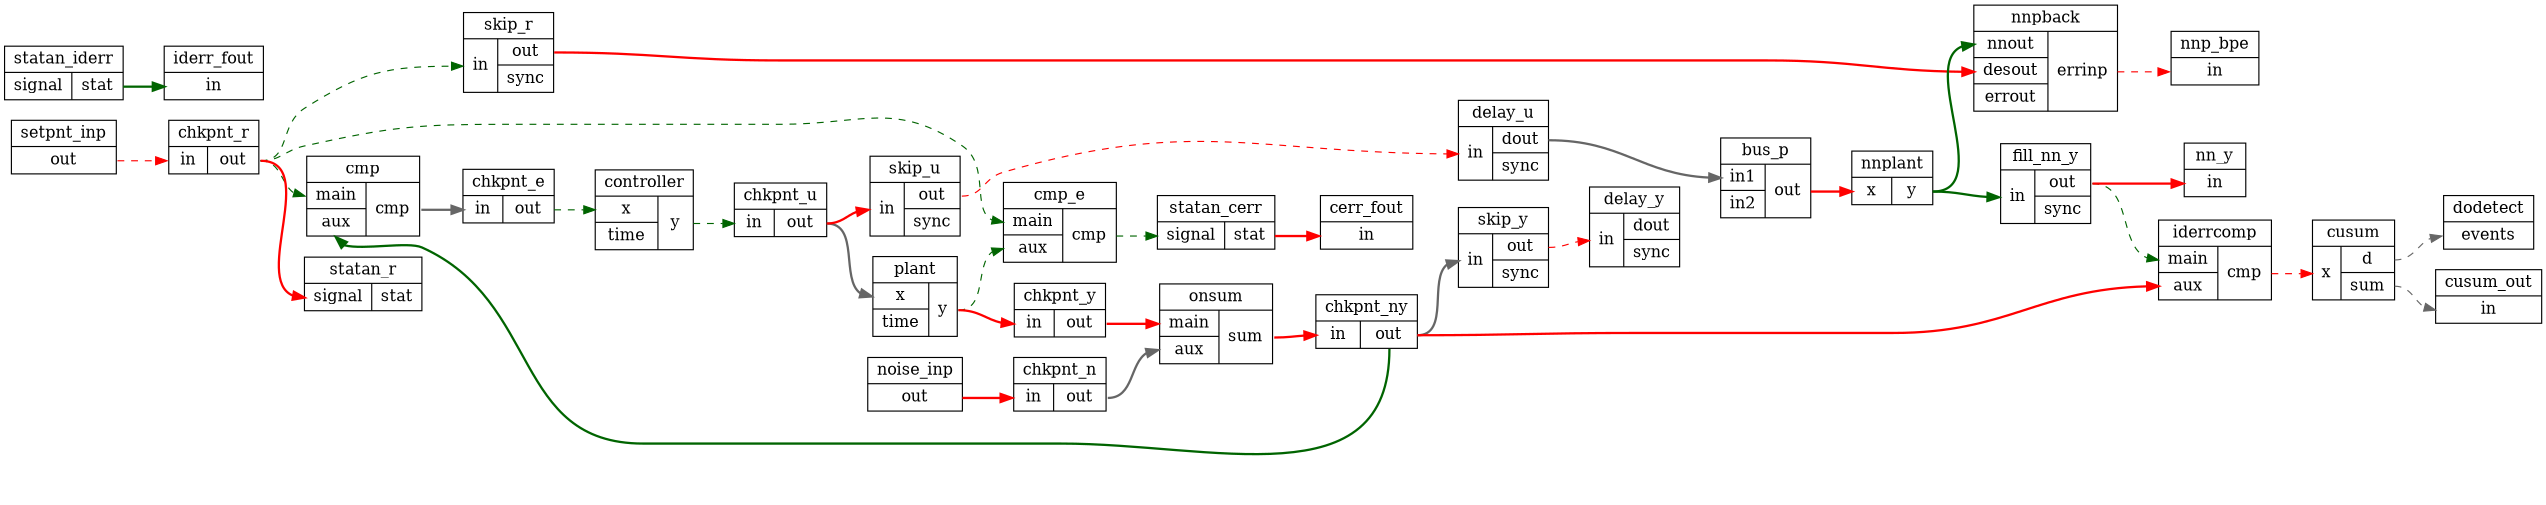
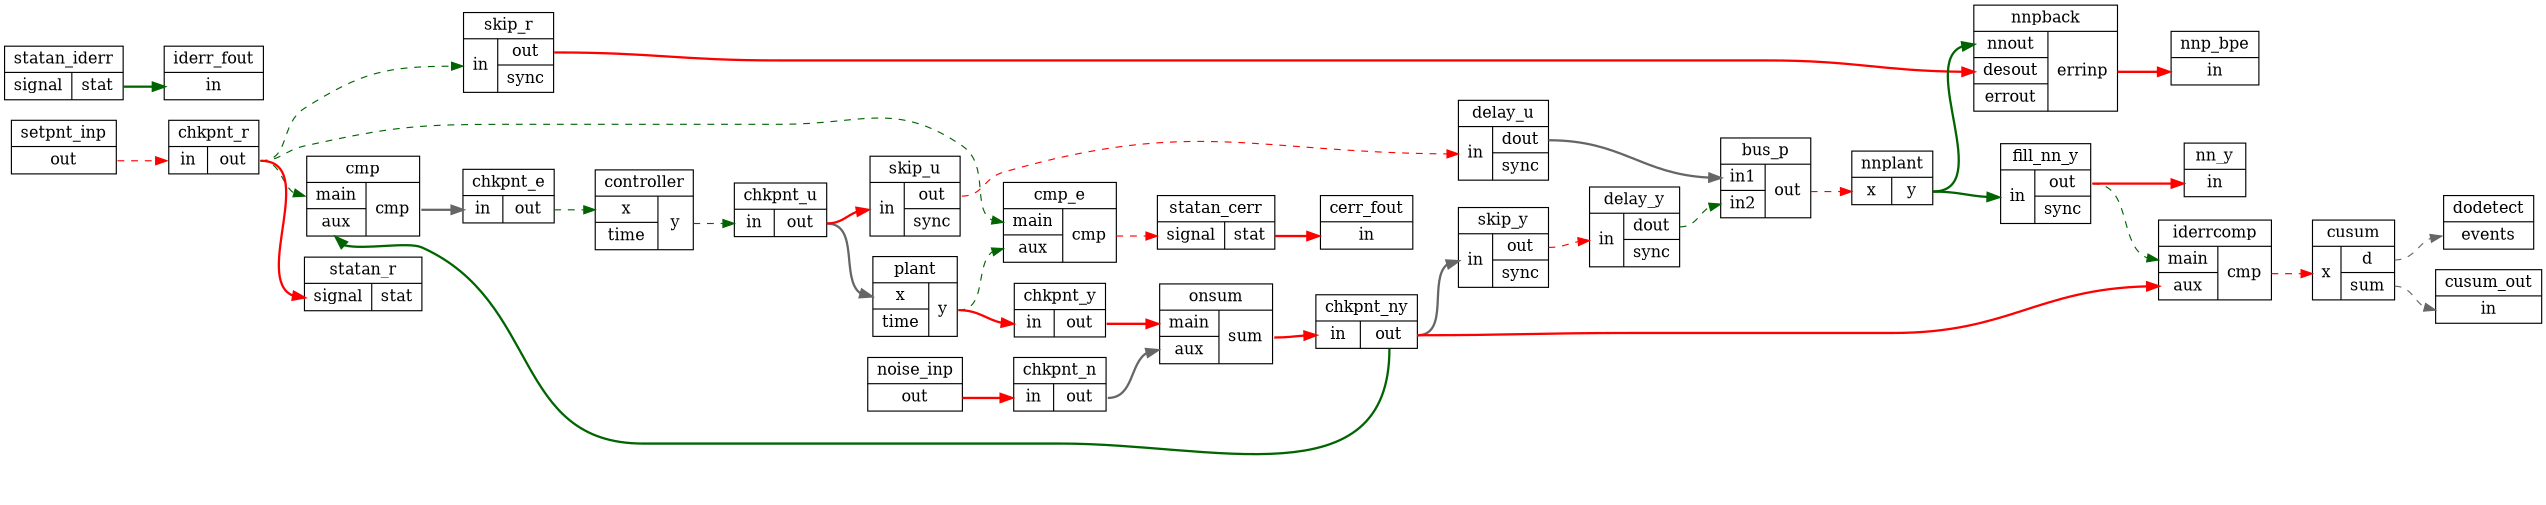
edge "nnpback" -> "nnp_bpe": style dashed -> bold
edge "bus_p" -> "nnplant": style bold -> dashed
edge "delay_y" -> "bus_p": added
edge "cmp_e" -> "statan_cerr": color darkgreen -> red
